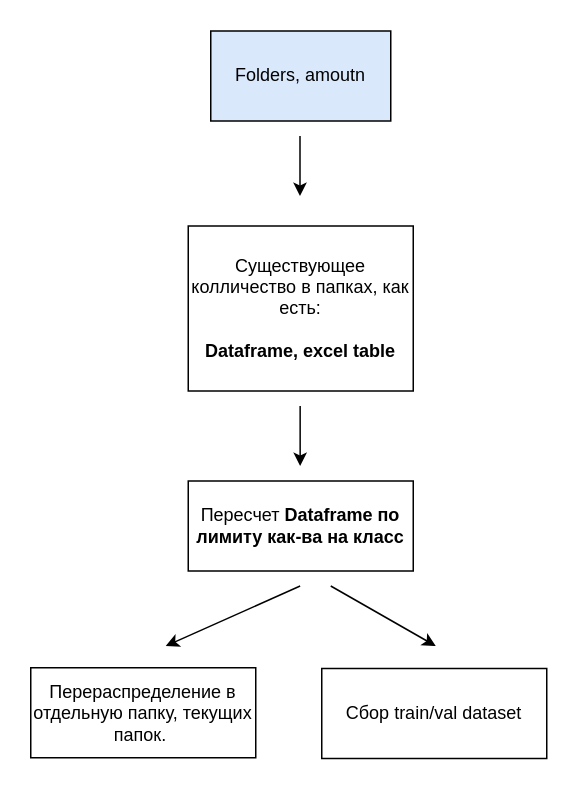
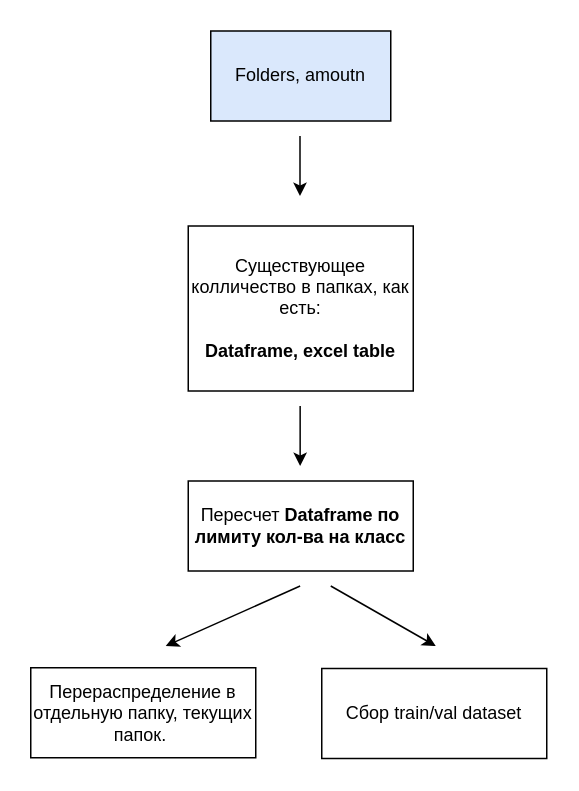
node "Пересчет Dataframe по лимиту как-ва на класс": label "Пересчет Dataframe по лимиту как-ва на класс" -> "Пересчет Dataframe по лимиту кол-ва на класс"
